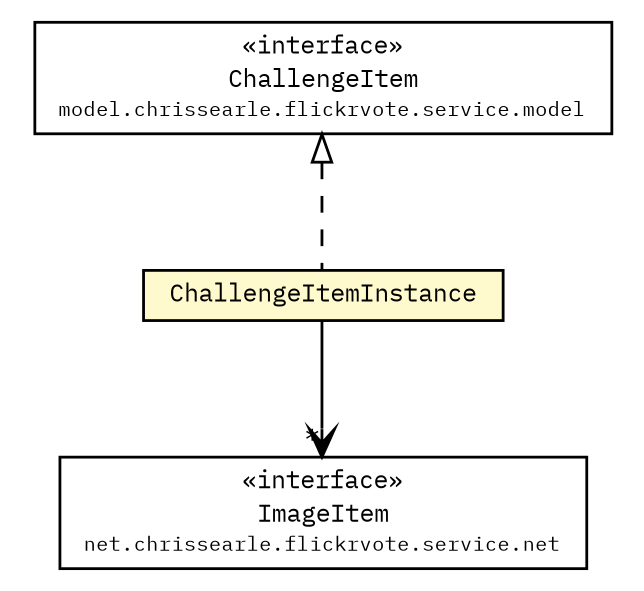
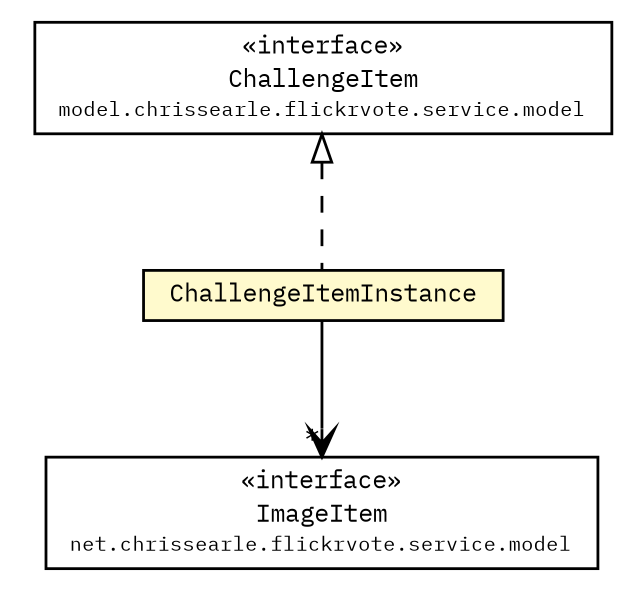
node "ImageItem": text "net.chrissearle.flickrvote.service.net" -> "net.chrissearle.flickrvote.service.model"
